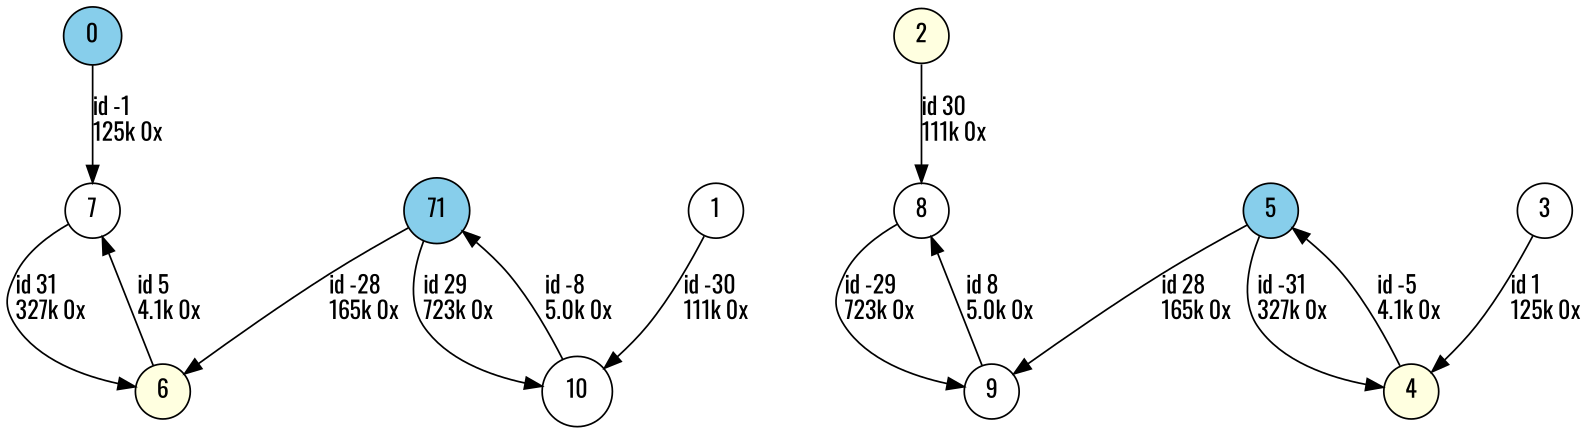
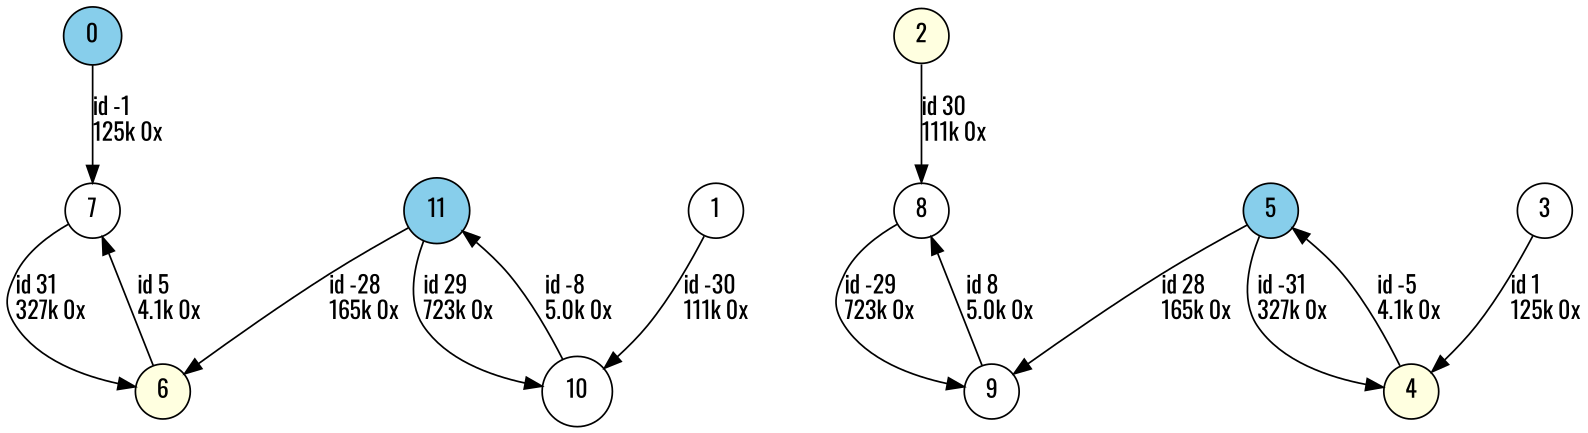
node "71": label "71" -> "11"
